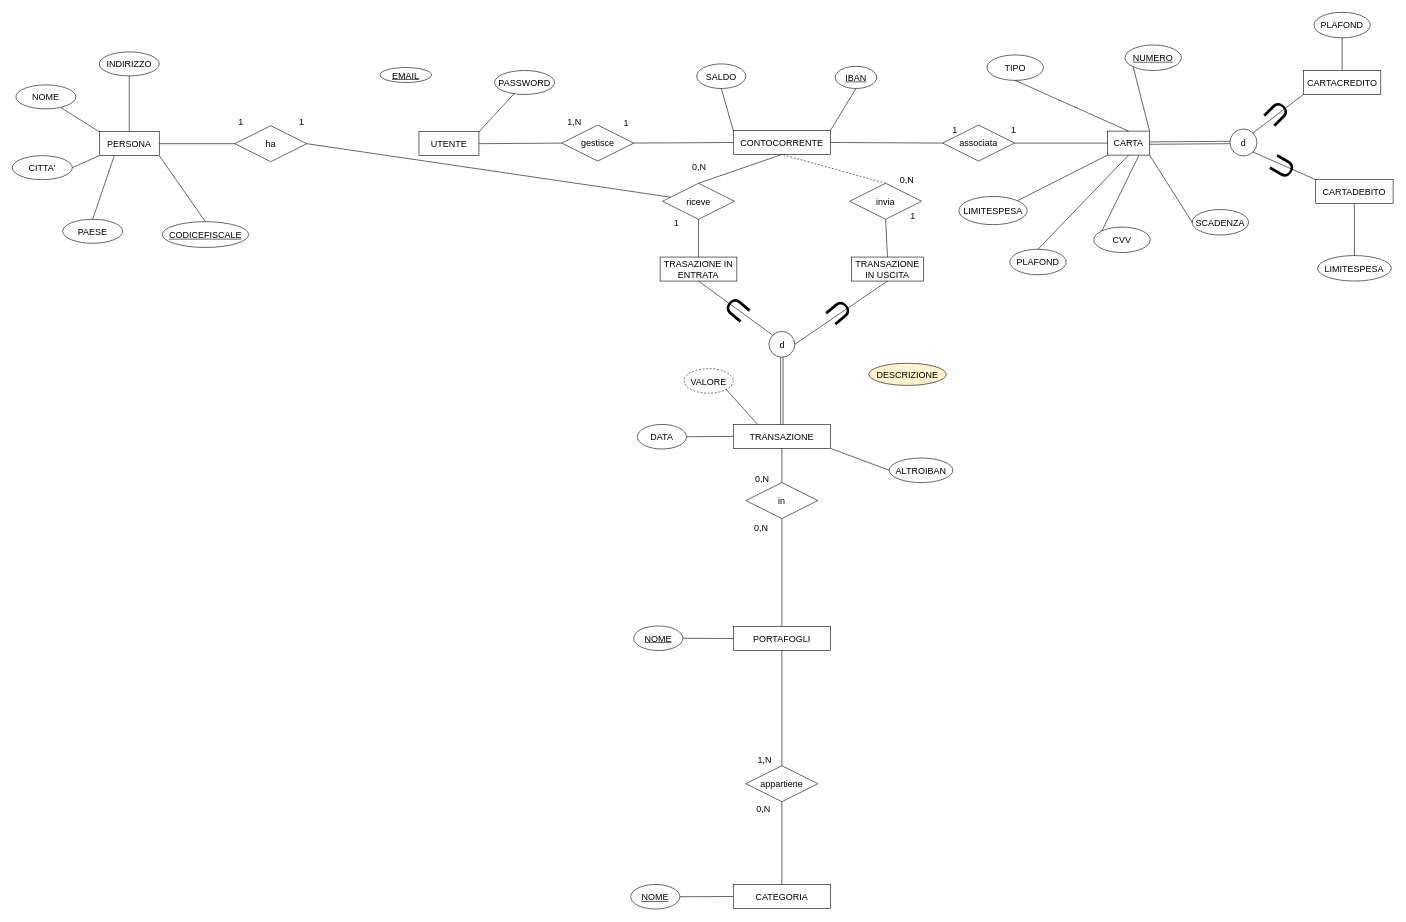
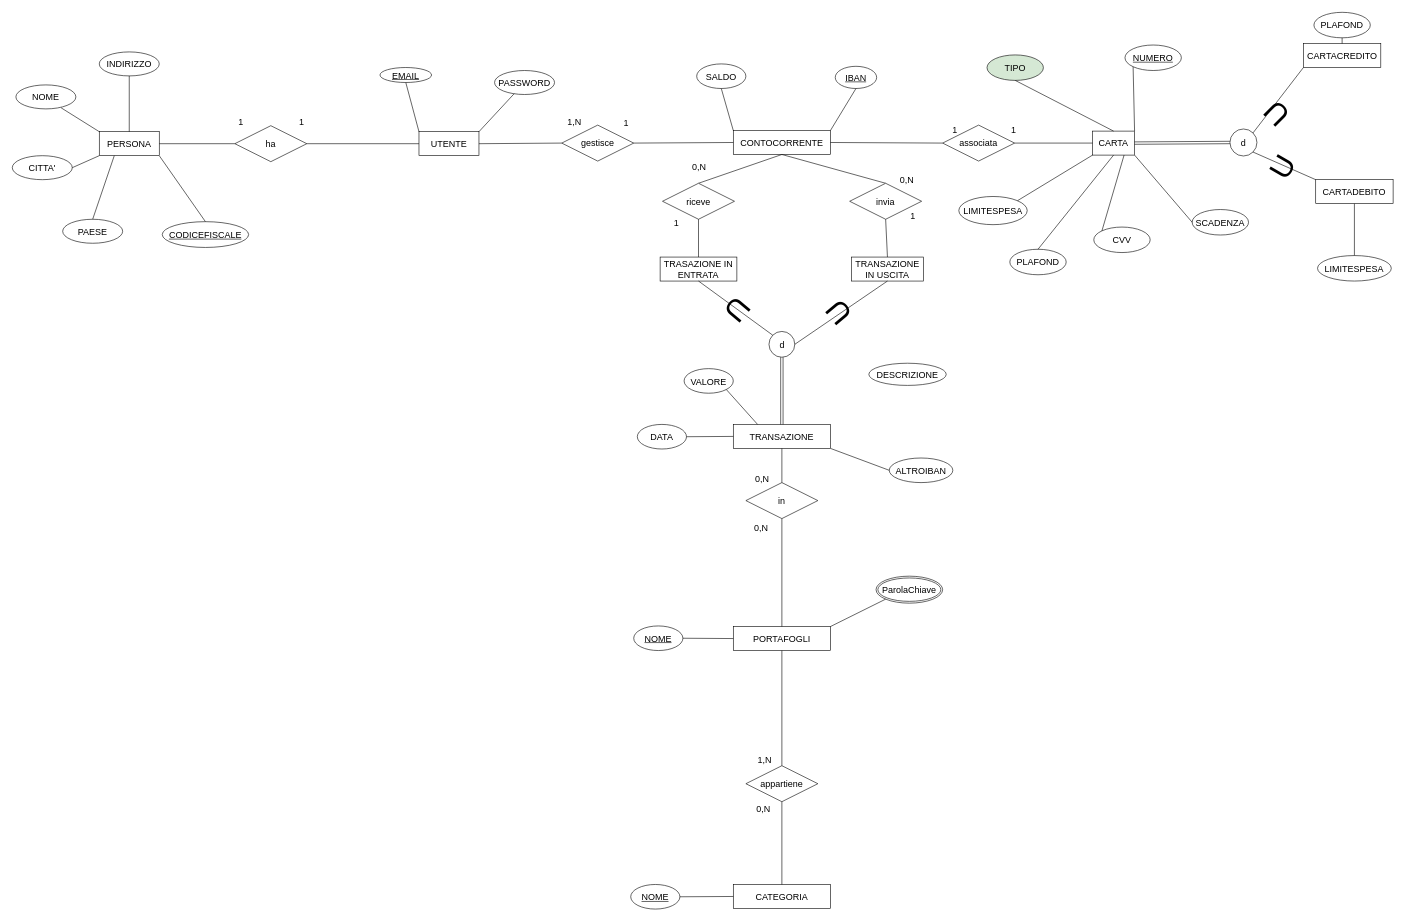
node "TIPO": fillcolor #ffffff -> #d5e8d4
node "CARTACREDITO": moved (1343, 83) -> (1343, 56)
edge "EMAIL" -- "UTENTE": added
node "CARTA": moved (1129, 143) -> (1114, 143)
edge "CONTOCORRENTE" -- "invia": style dashed -> solid
edge "ha" -- "riceve": now "ha" -- "UTENTE"
node "DESCRIZIONE": fillcolor #fff2cc -> #ffffff
node "VALORE": style dashed -> solid
node "ParolaChiave": added
edge "ParolaChiave" -- "PORTAFOGLI": added
